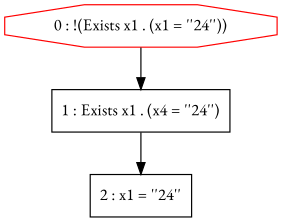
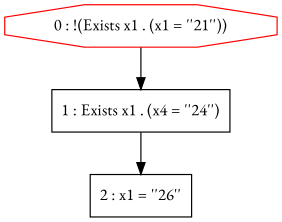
node "0 : !(Exists x1 . (x1 = ''24''))": label "0 : !(Exists x1 . (x1 = ''24''))" -> "0 : !(Exists x1 . (x1 = ''21''))"
node "2 : x1 = ''24''": label "2 : x1 = ''24''" -> "2 : x1 = ''26''"
